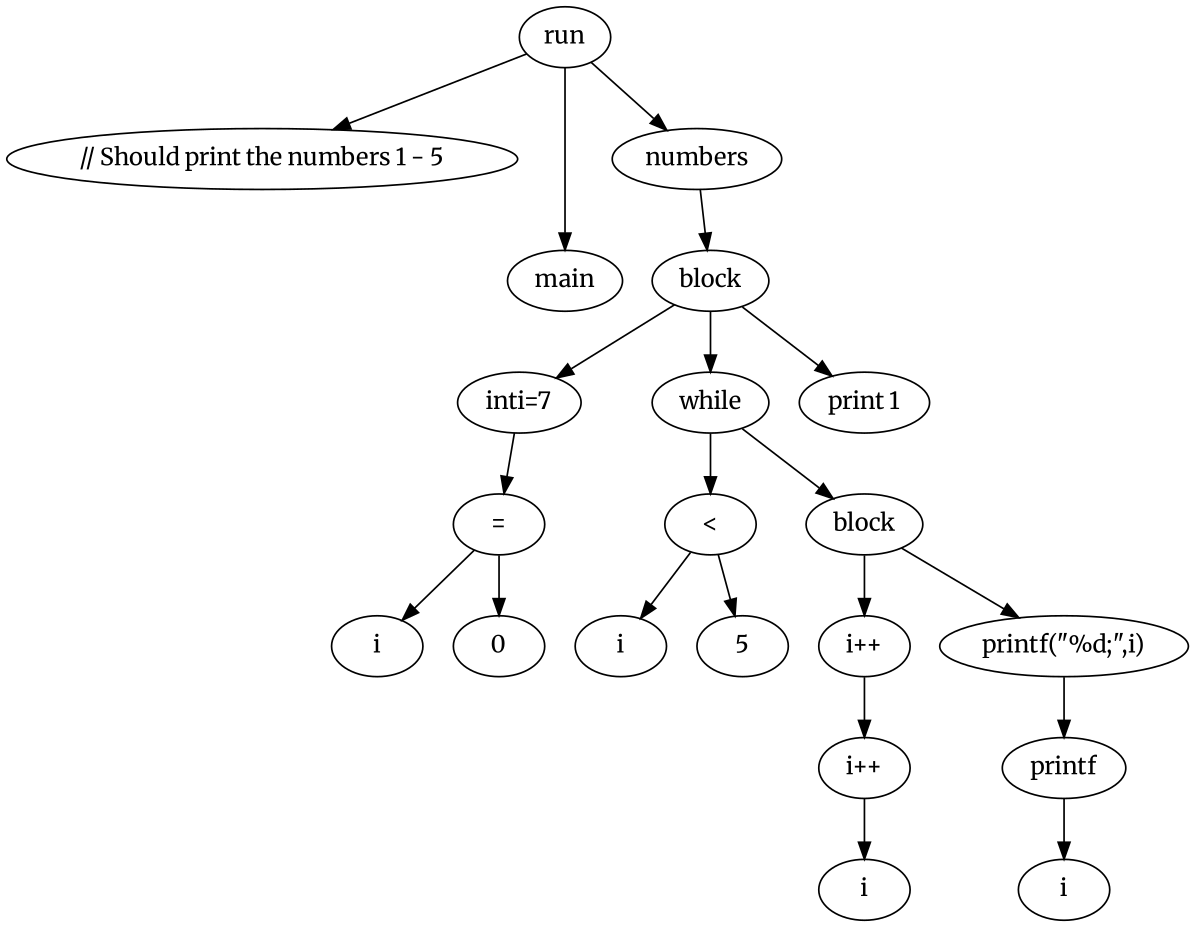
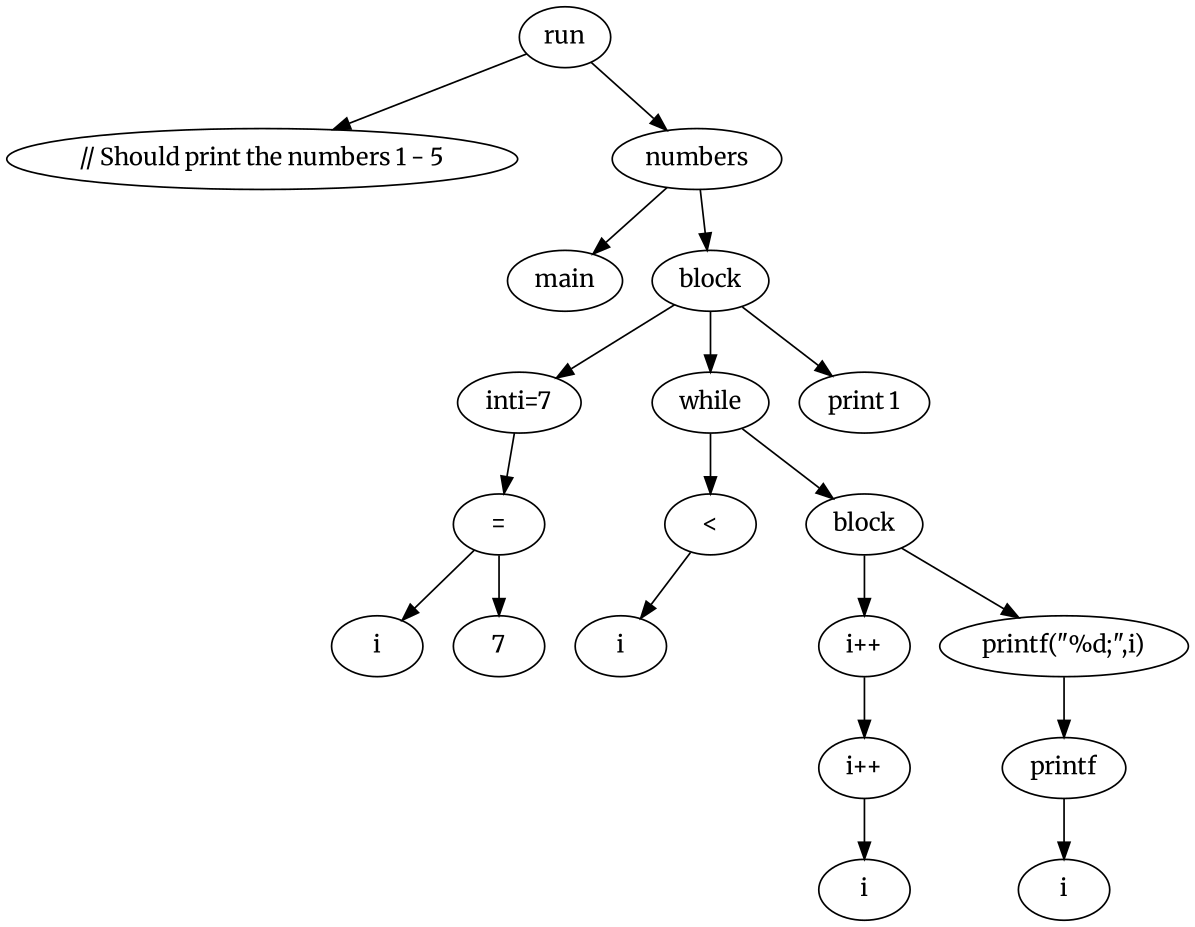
edge "run" -> "main": now "numbers" -> "main"
node "0": label "0" -> "7"
node "5": removed
